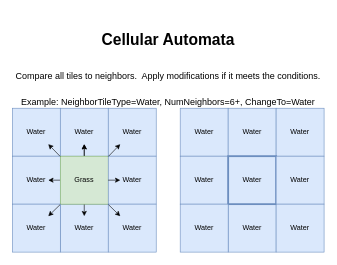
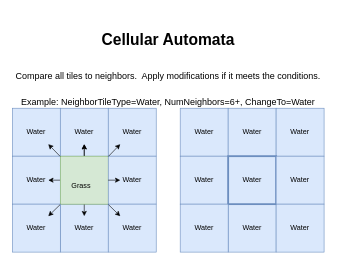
node "Grass": moved (84, 180) -> (81, 186)
